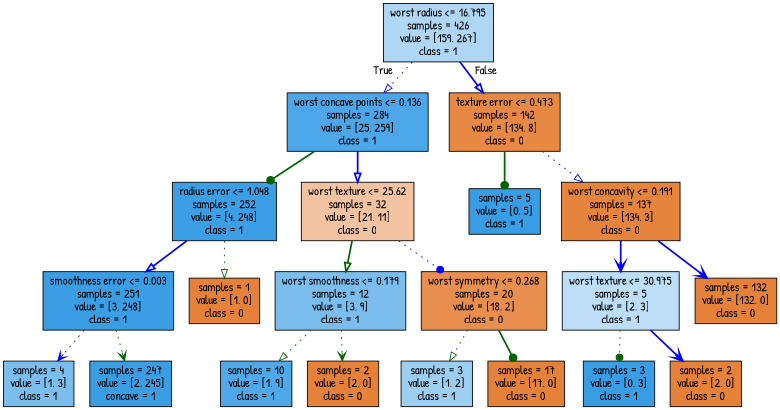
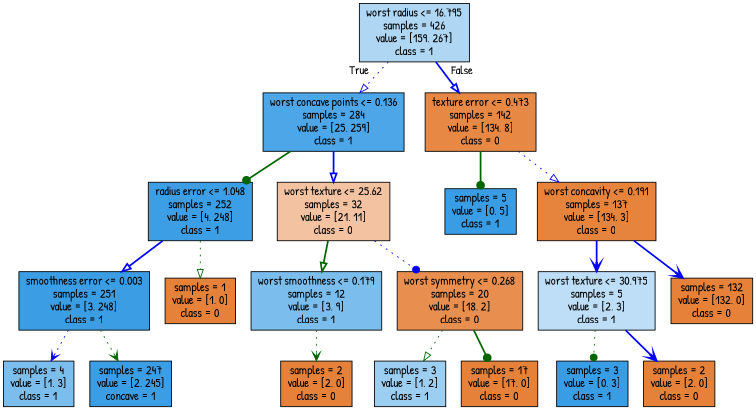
node "samples = 10 value = [1, 9] class = 1": removed
